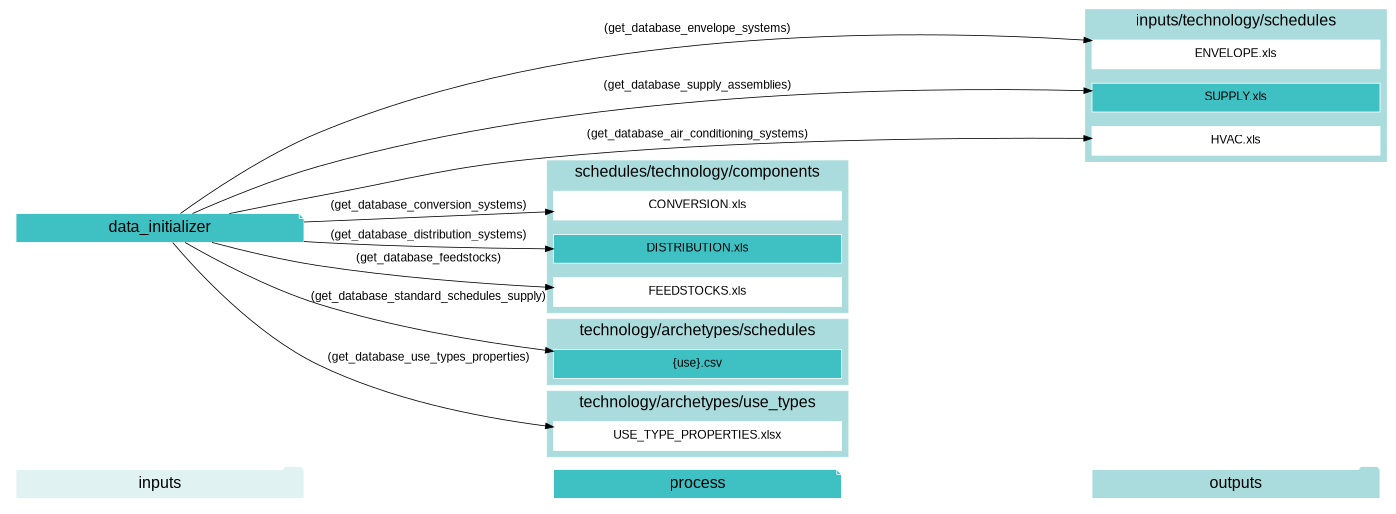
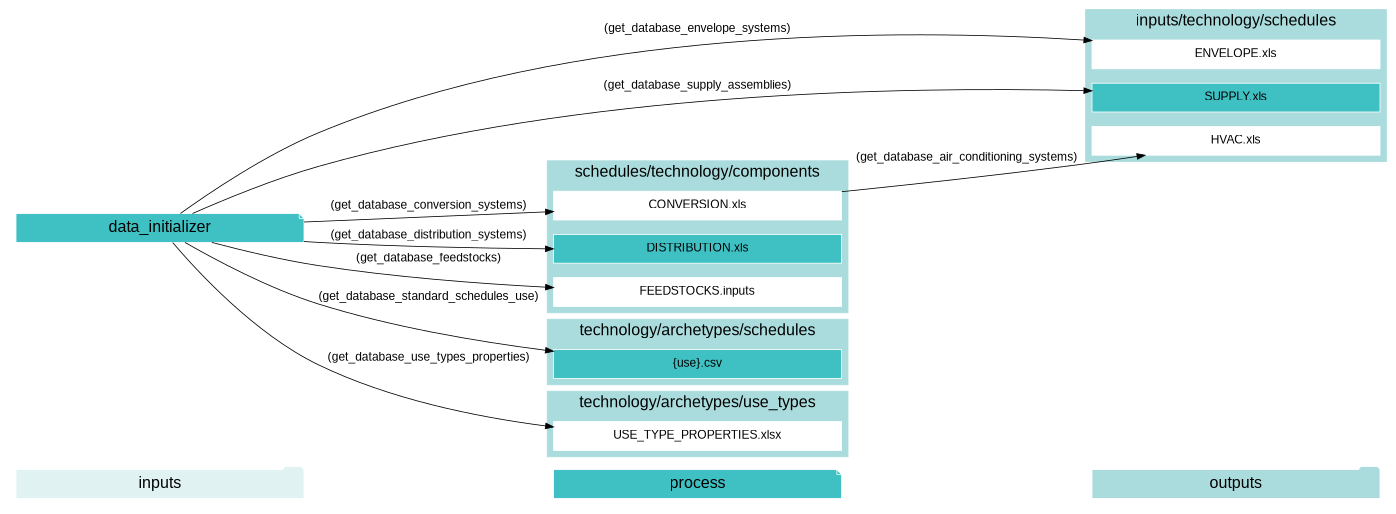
edge "data_initializer" -> "HVAC.xls": now "CONVERSION.xls" -> "HVAC.xls"
node "FEEDSTOCKS.xls": label "FEEDSTOCKS.xls" -> "FEEDSTOCKS.inputs"
edge "data_initializer" -> "{use}.csv": label "(get_database_standard_schedules_supply)" -> "(get_database_standard_schedules_use)"
